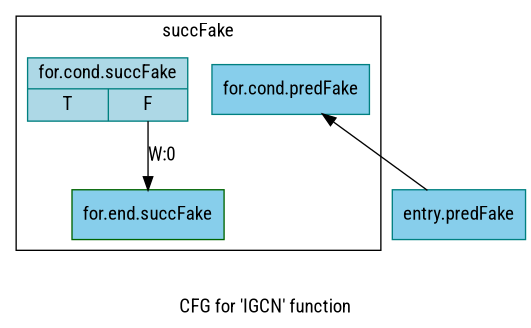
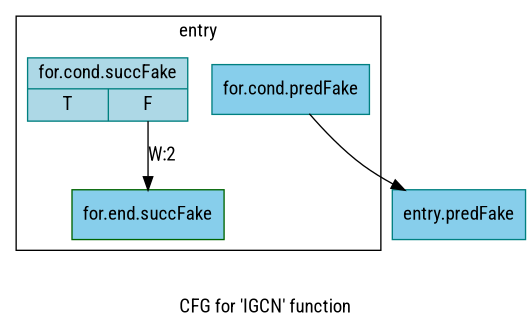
cluster "succFake": label "succFake" -> "entry"
edge "for.cond.succFake" -> "for.end.succFake": label "W:0" -> "W:2"
edge "entry.predFake" -> "for.cond.predFake": reversed
